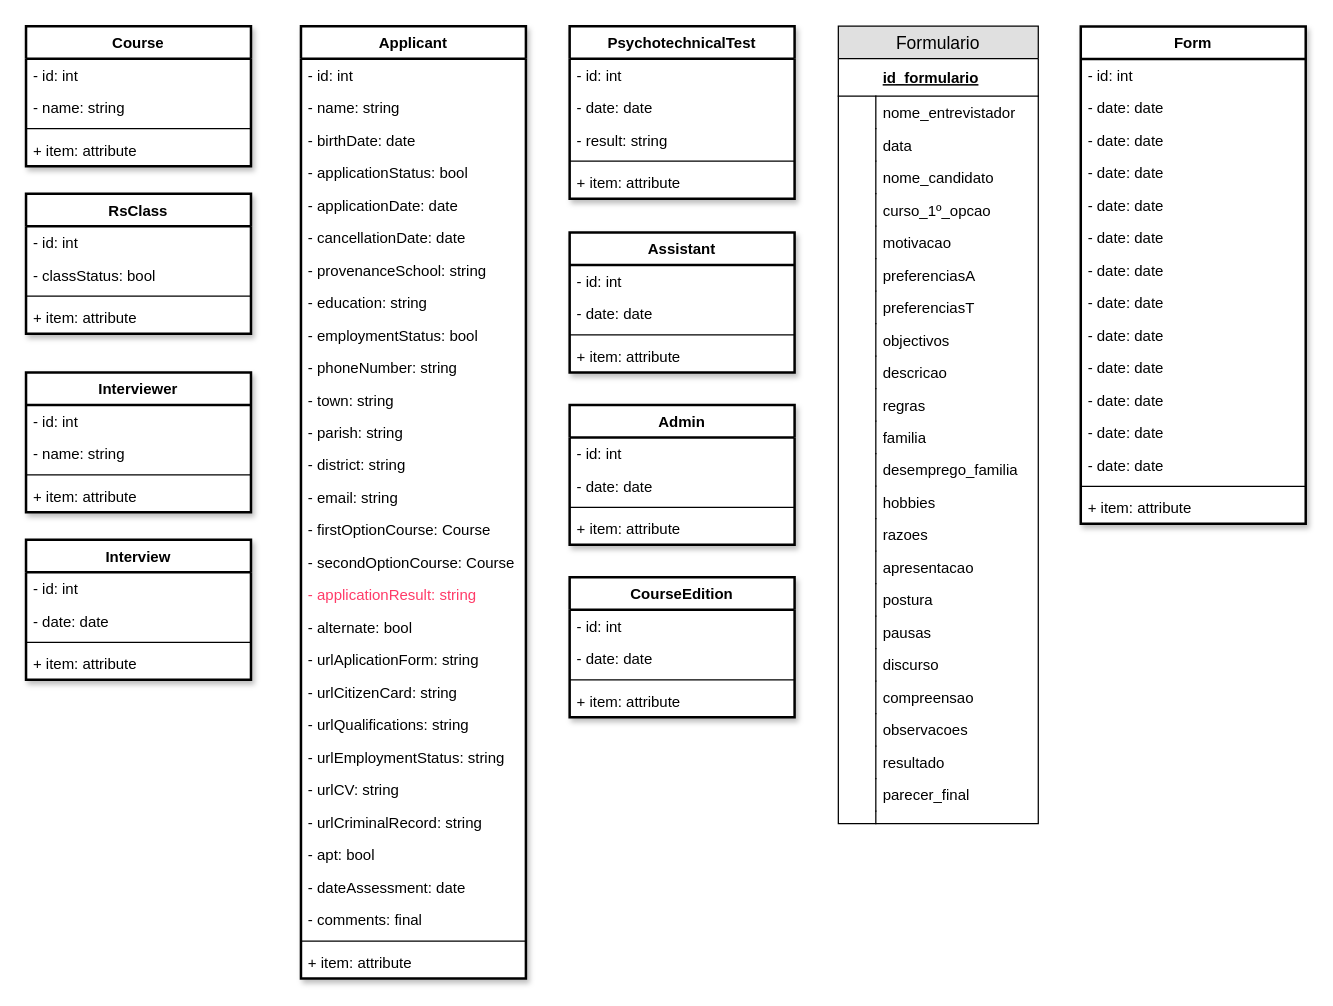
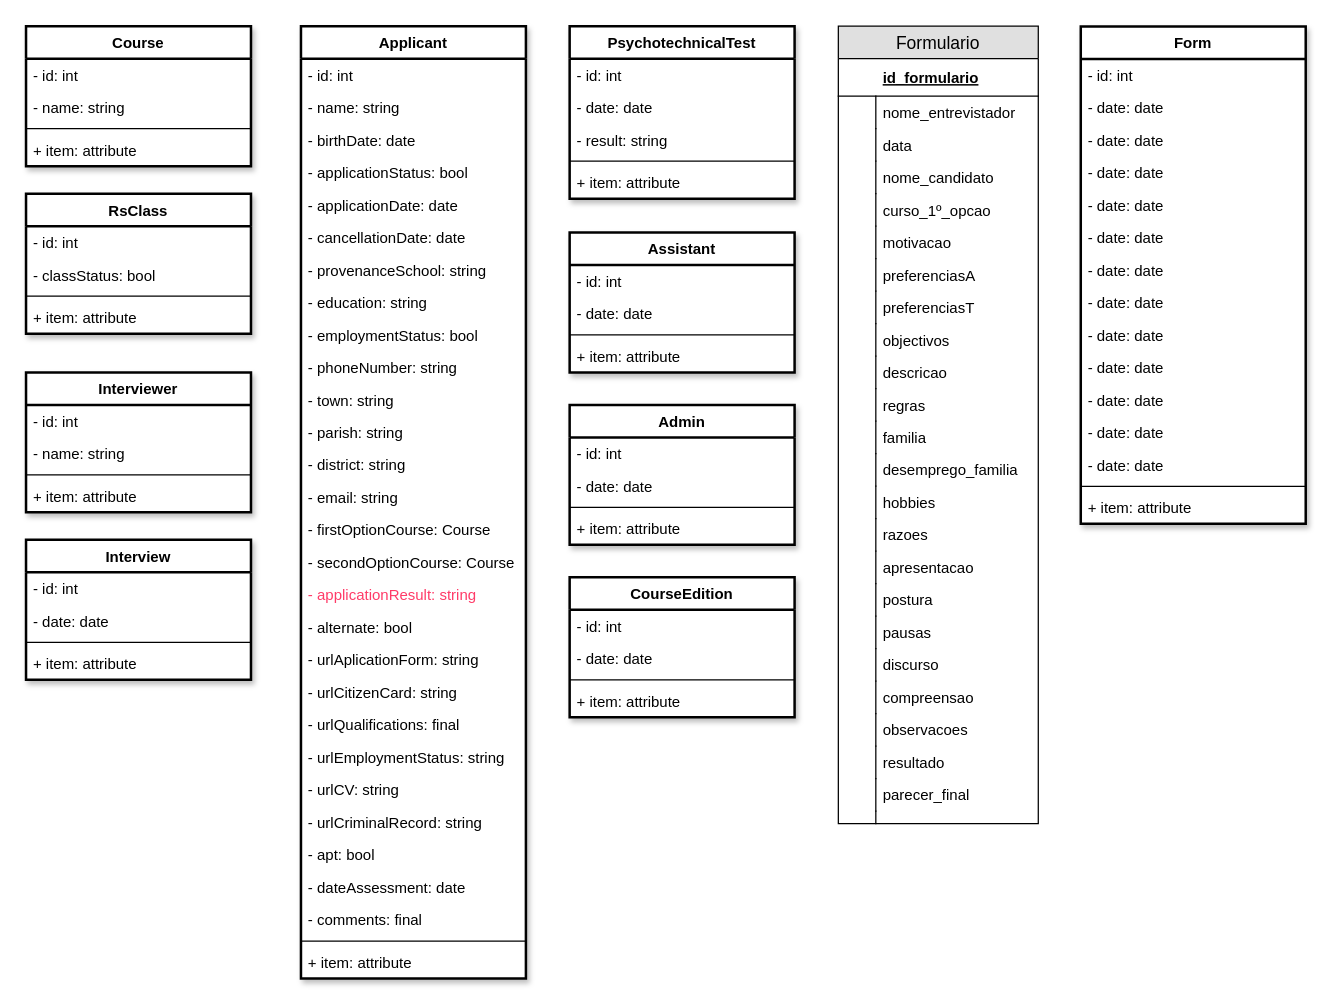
node "- urlQualifications: string": label "- urlQualifications: string" -> "- urlQualifications: final"
